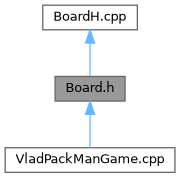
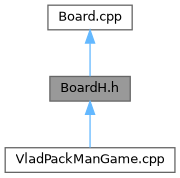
node "BoardH.cpp": label "BoardH.cpp" -> "Board.cpp"
node "Board.h": label "Board.h" -> "BoardH.h"
